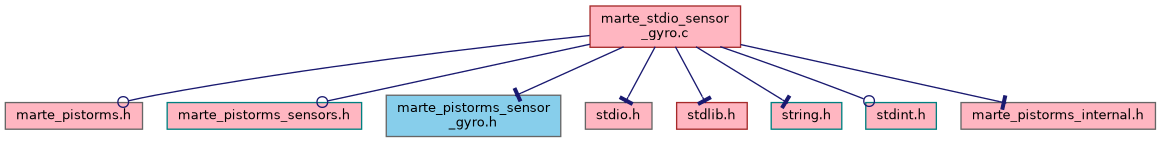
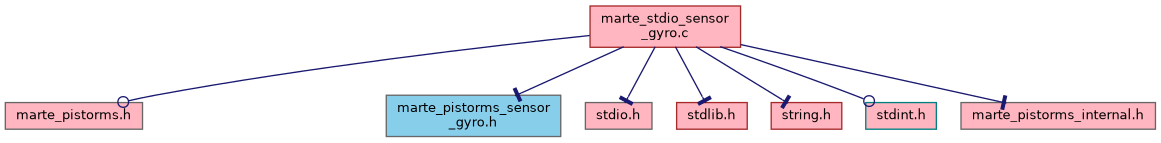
node "marte_pistorms_sensors.h": removed
node "string.h": color teal -> brown
